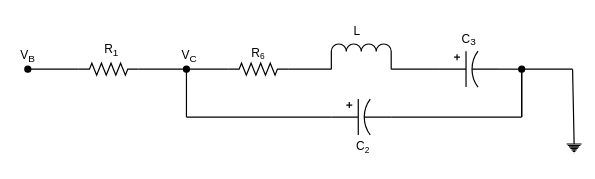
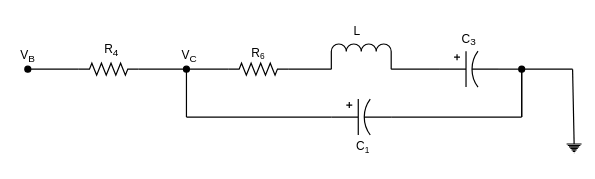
node "R1": label "R1" -> "R4"
node "C2": label "C2" -> "C1"
